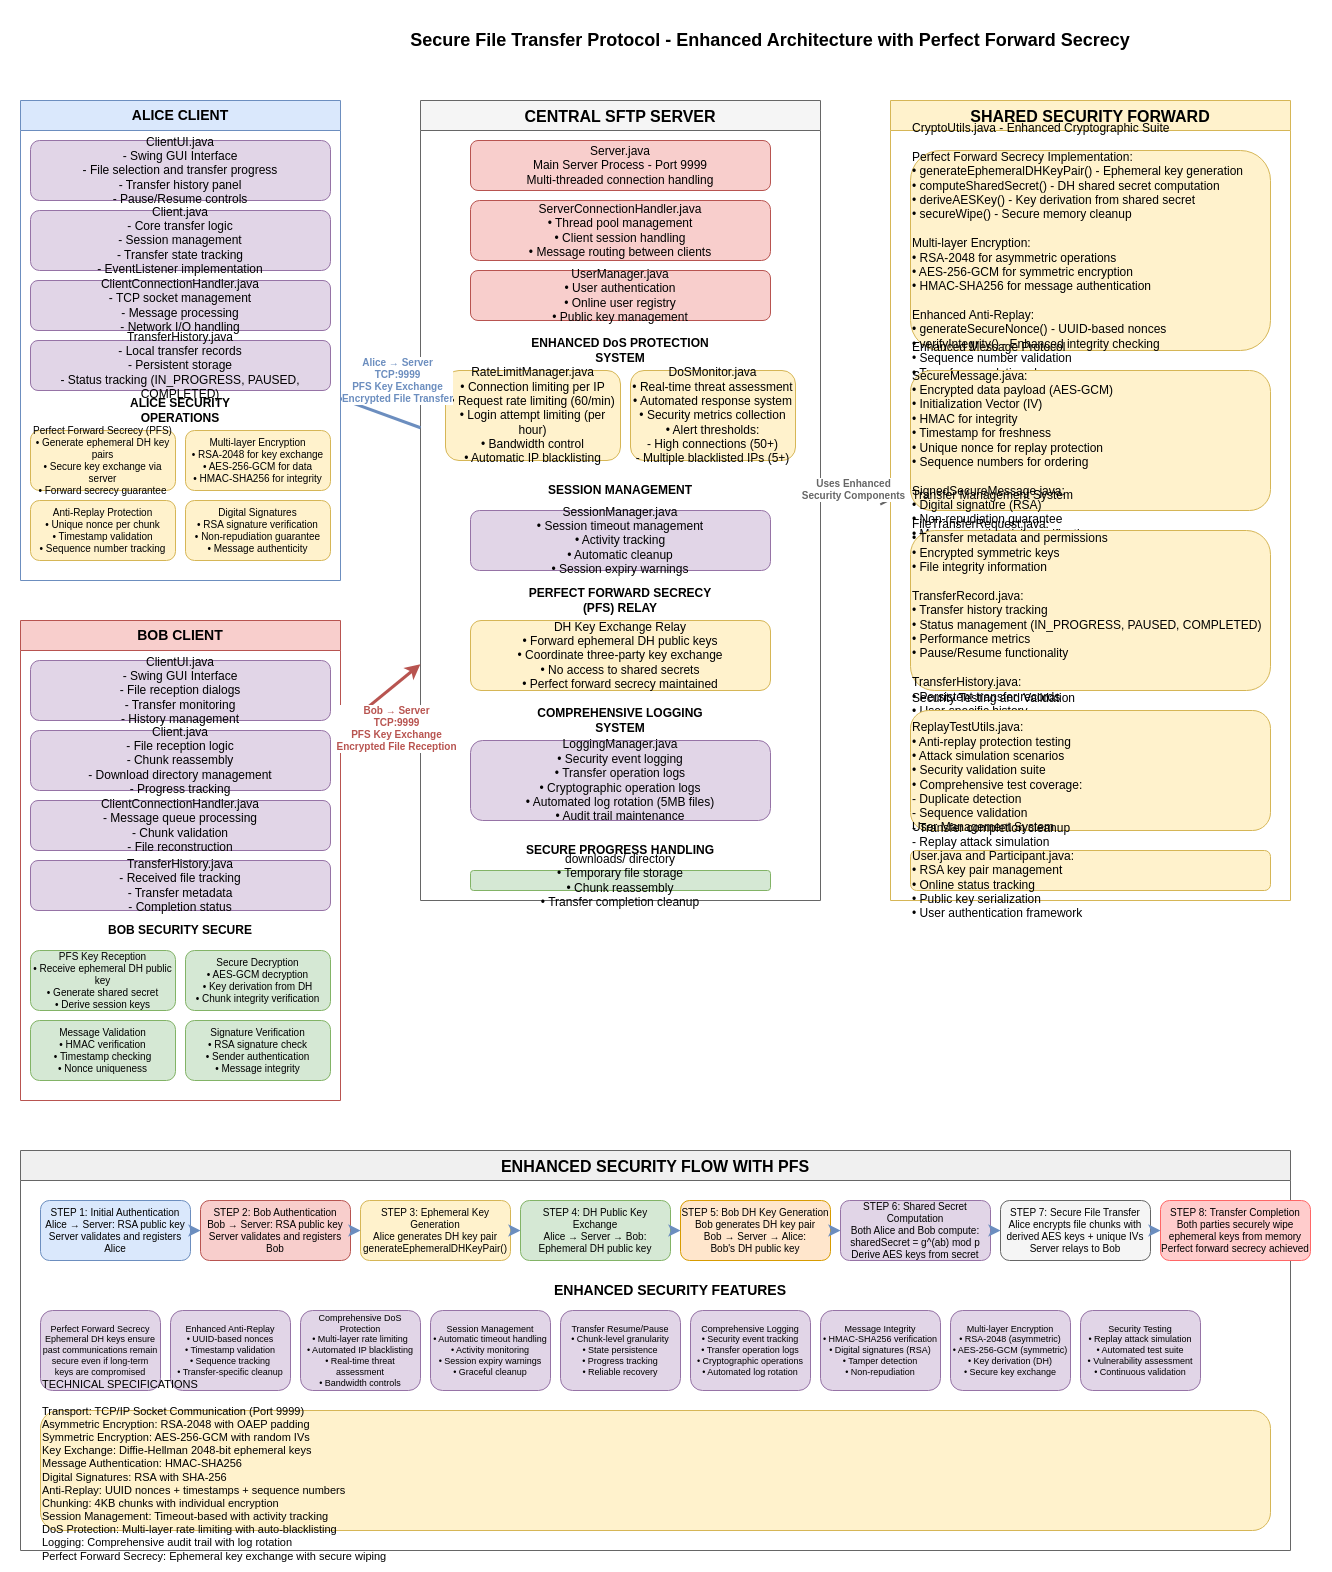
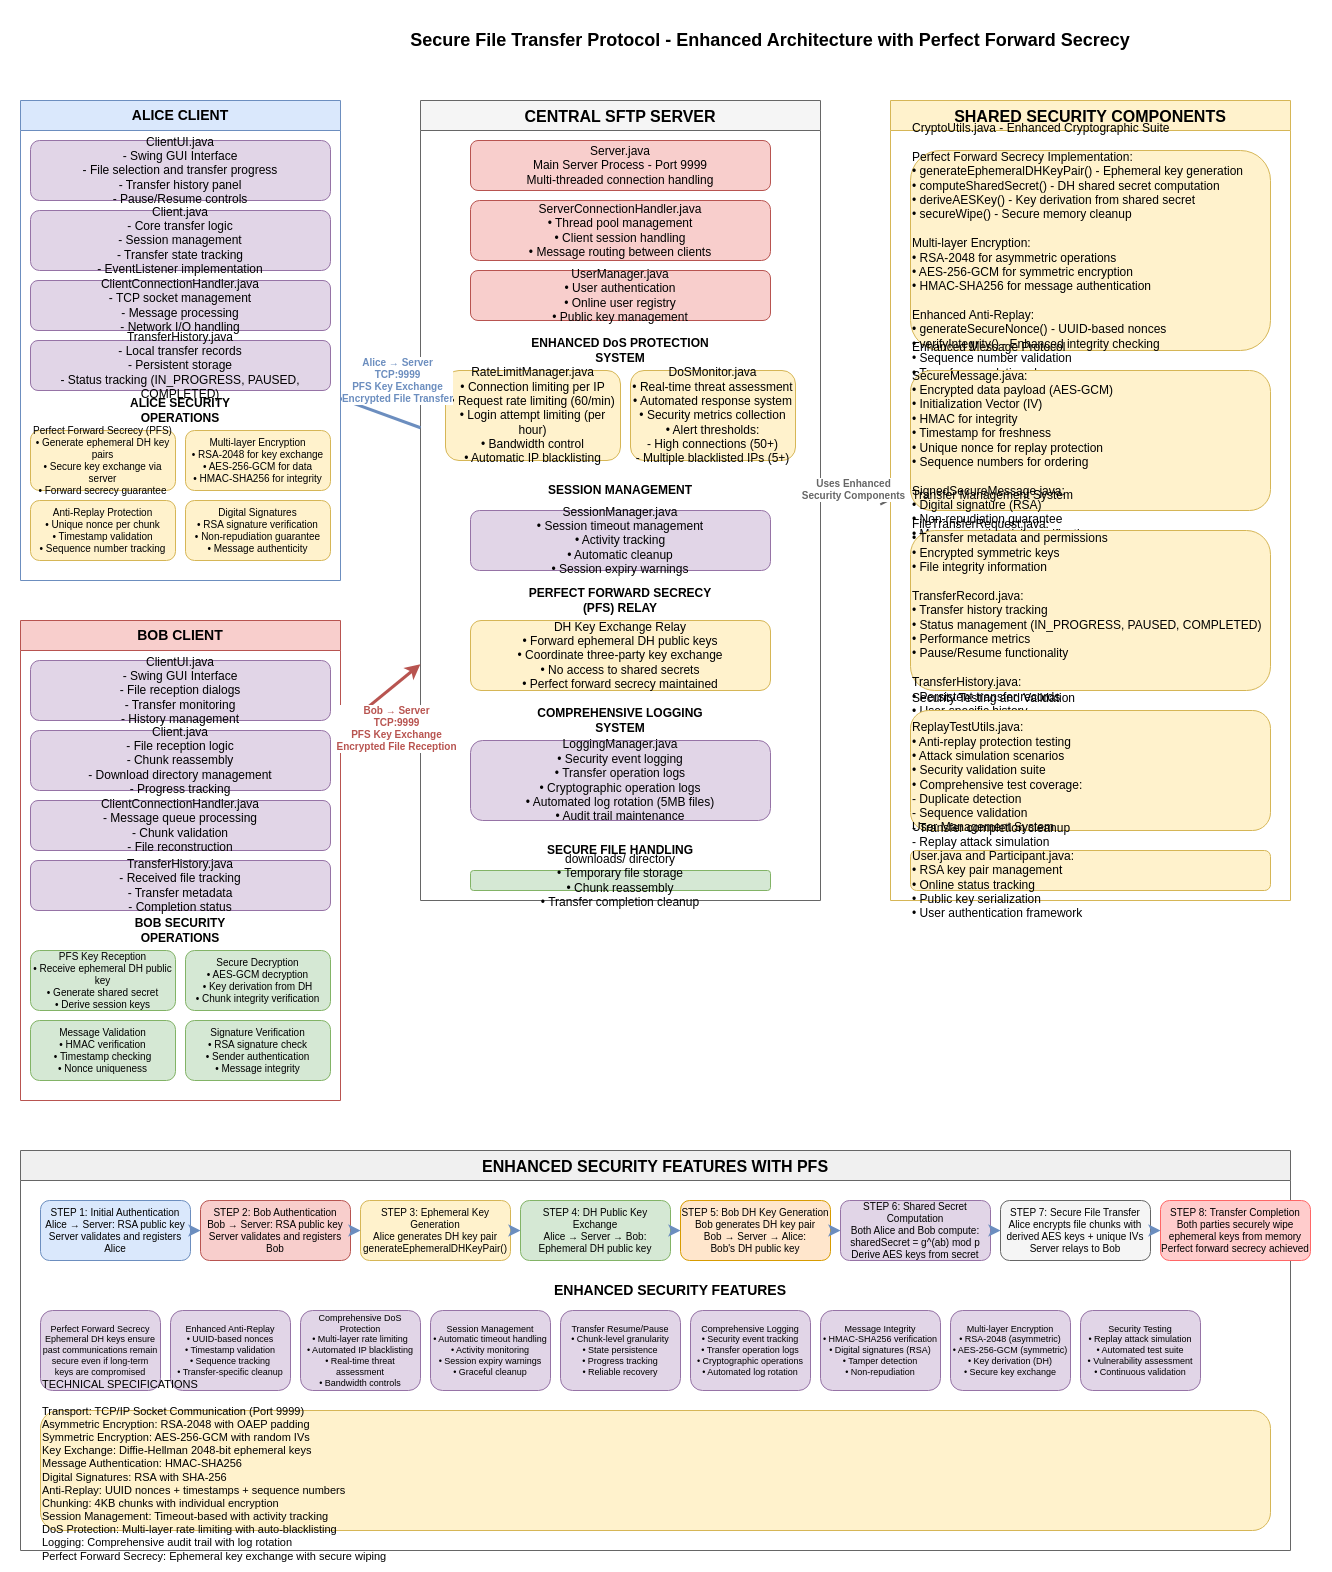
node "SHARED SECURITY FORWARD": label "SHARED SECURITY FORWARD" -> "SHARED SECURITY COMPONENTS"
node "SECURE PROGRESS HANDLING": label "SECURE PROGRESS HANDLING" -> "SECURE FILE HANDLING"
node "BOB SECURITY SECURE": label "BOB SECURITY SECURE" -> "BOB SECURITY OPERATIONS"
node "ENHANCED SECURITY FLOW WITH PFS": label "ENHANCED SECURITY FLOW WITH PFS" -> "ENHANCED SECURITY FEATURES WITH PFS"
